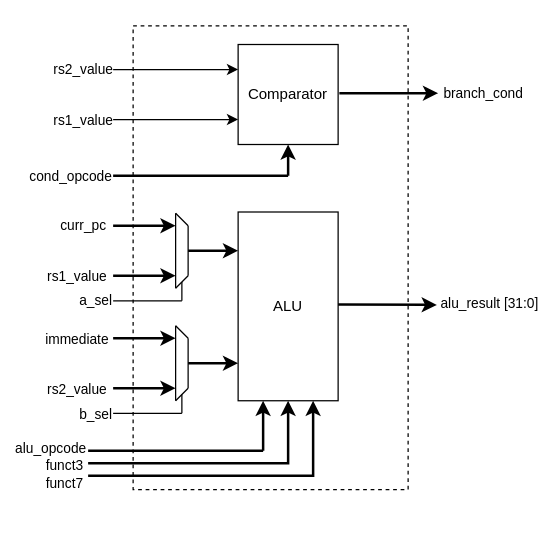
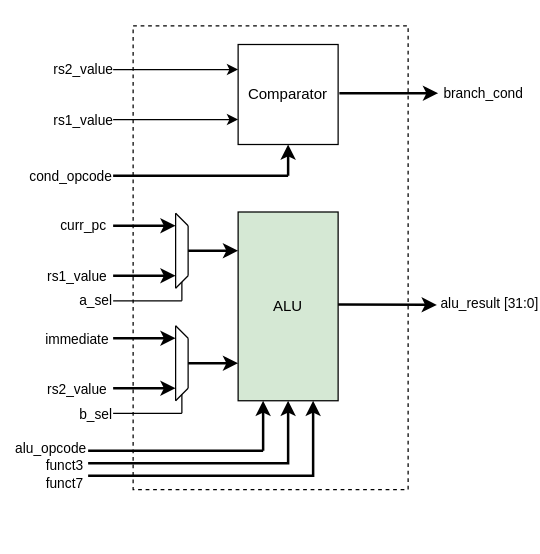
node "ALU": fillcolor #ffffff -> #d5e8d4
